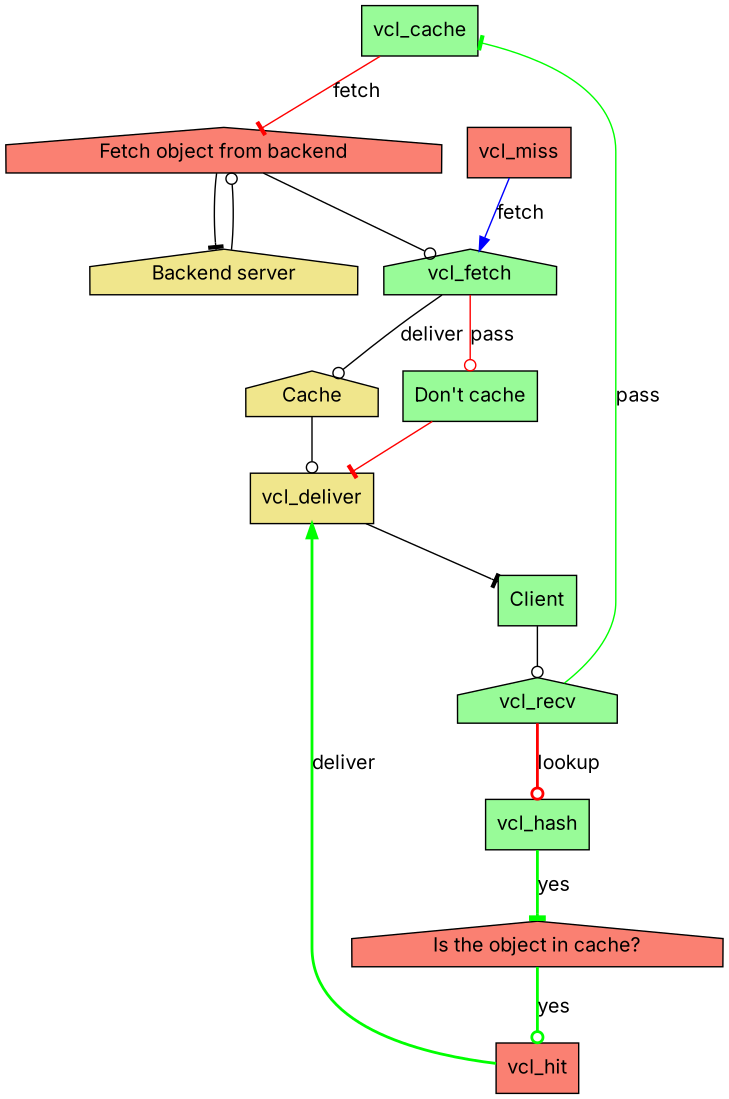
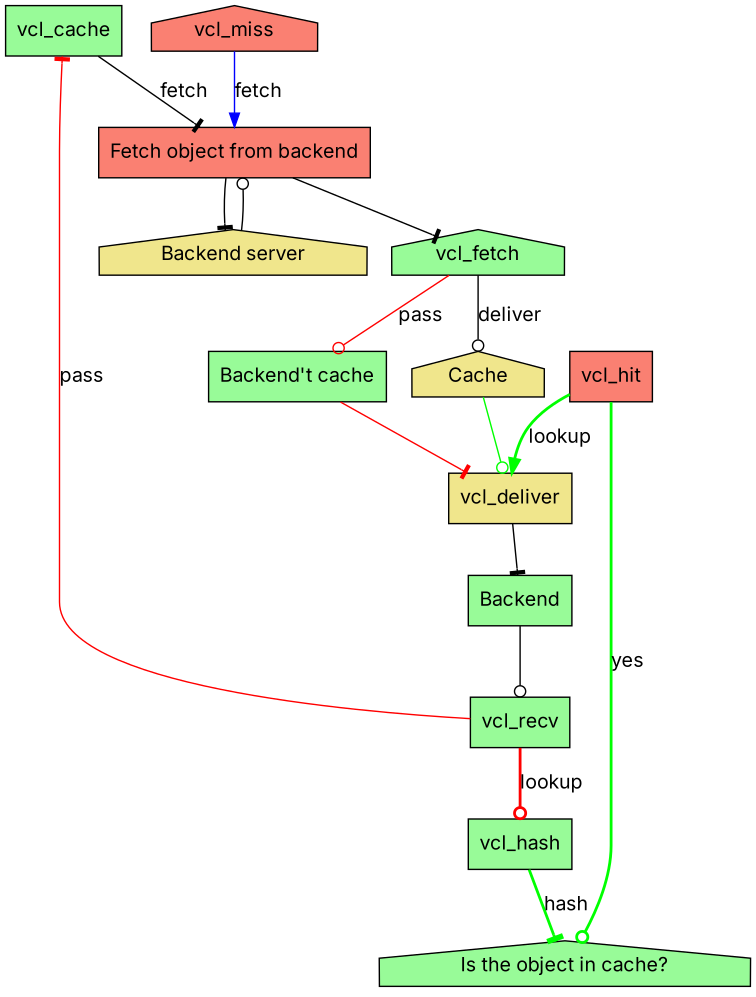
edge "vcl_cache" -> "Fetch object from backend": color red -> black
node "Fetch object from backend": shape house -> box
node "vcl_miss": shape box -> house
edge "vcl_miss" -> "vcl_fetch": now "vcl_miss" -> "Fetch object from backend"
edge "Fetch object from backend" -> "vcl_fetch": arrowhead odot -> tee
edge "vcl_recv" -> "vcl_cache": color green -> red
node "Don't cache": label "Don't cache" -> "Backend't cache"
edge "Cache" -> "vcl_deliver": color black -> green
node "Client": label "Client" -> "Backend"
node "vcl_recv": shape house -> box
edge "vcl_hit" -> "vcl_deliver": label "deliver" -> "lookup"
edge "vcl_hash" -> "Is the object in cache?": label "yes" -> "hash"
node "Is the object in cache?": fillcolor salmon -> palegreen
edge "Is the object in cache?" -> "vcl_hit": reversed
